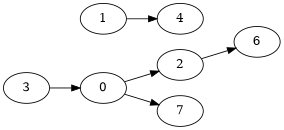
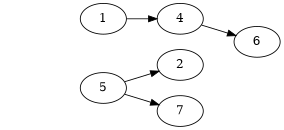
edge "2" -> "6": now "4" -> "6"
node "3": removed
node "0": label "0" -> "5"
